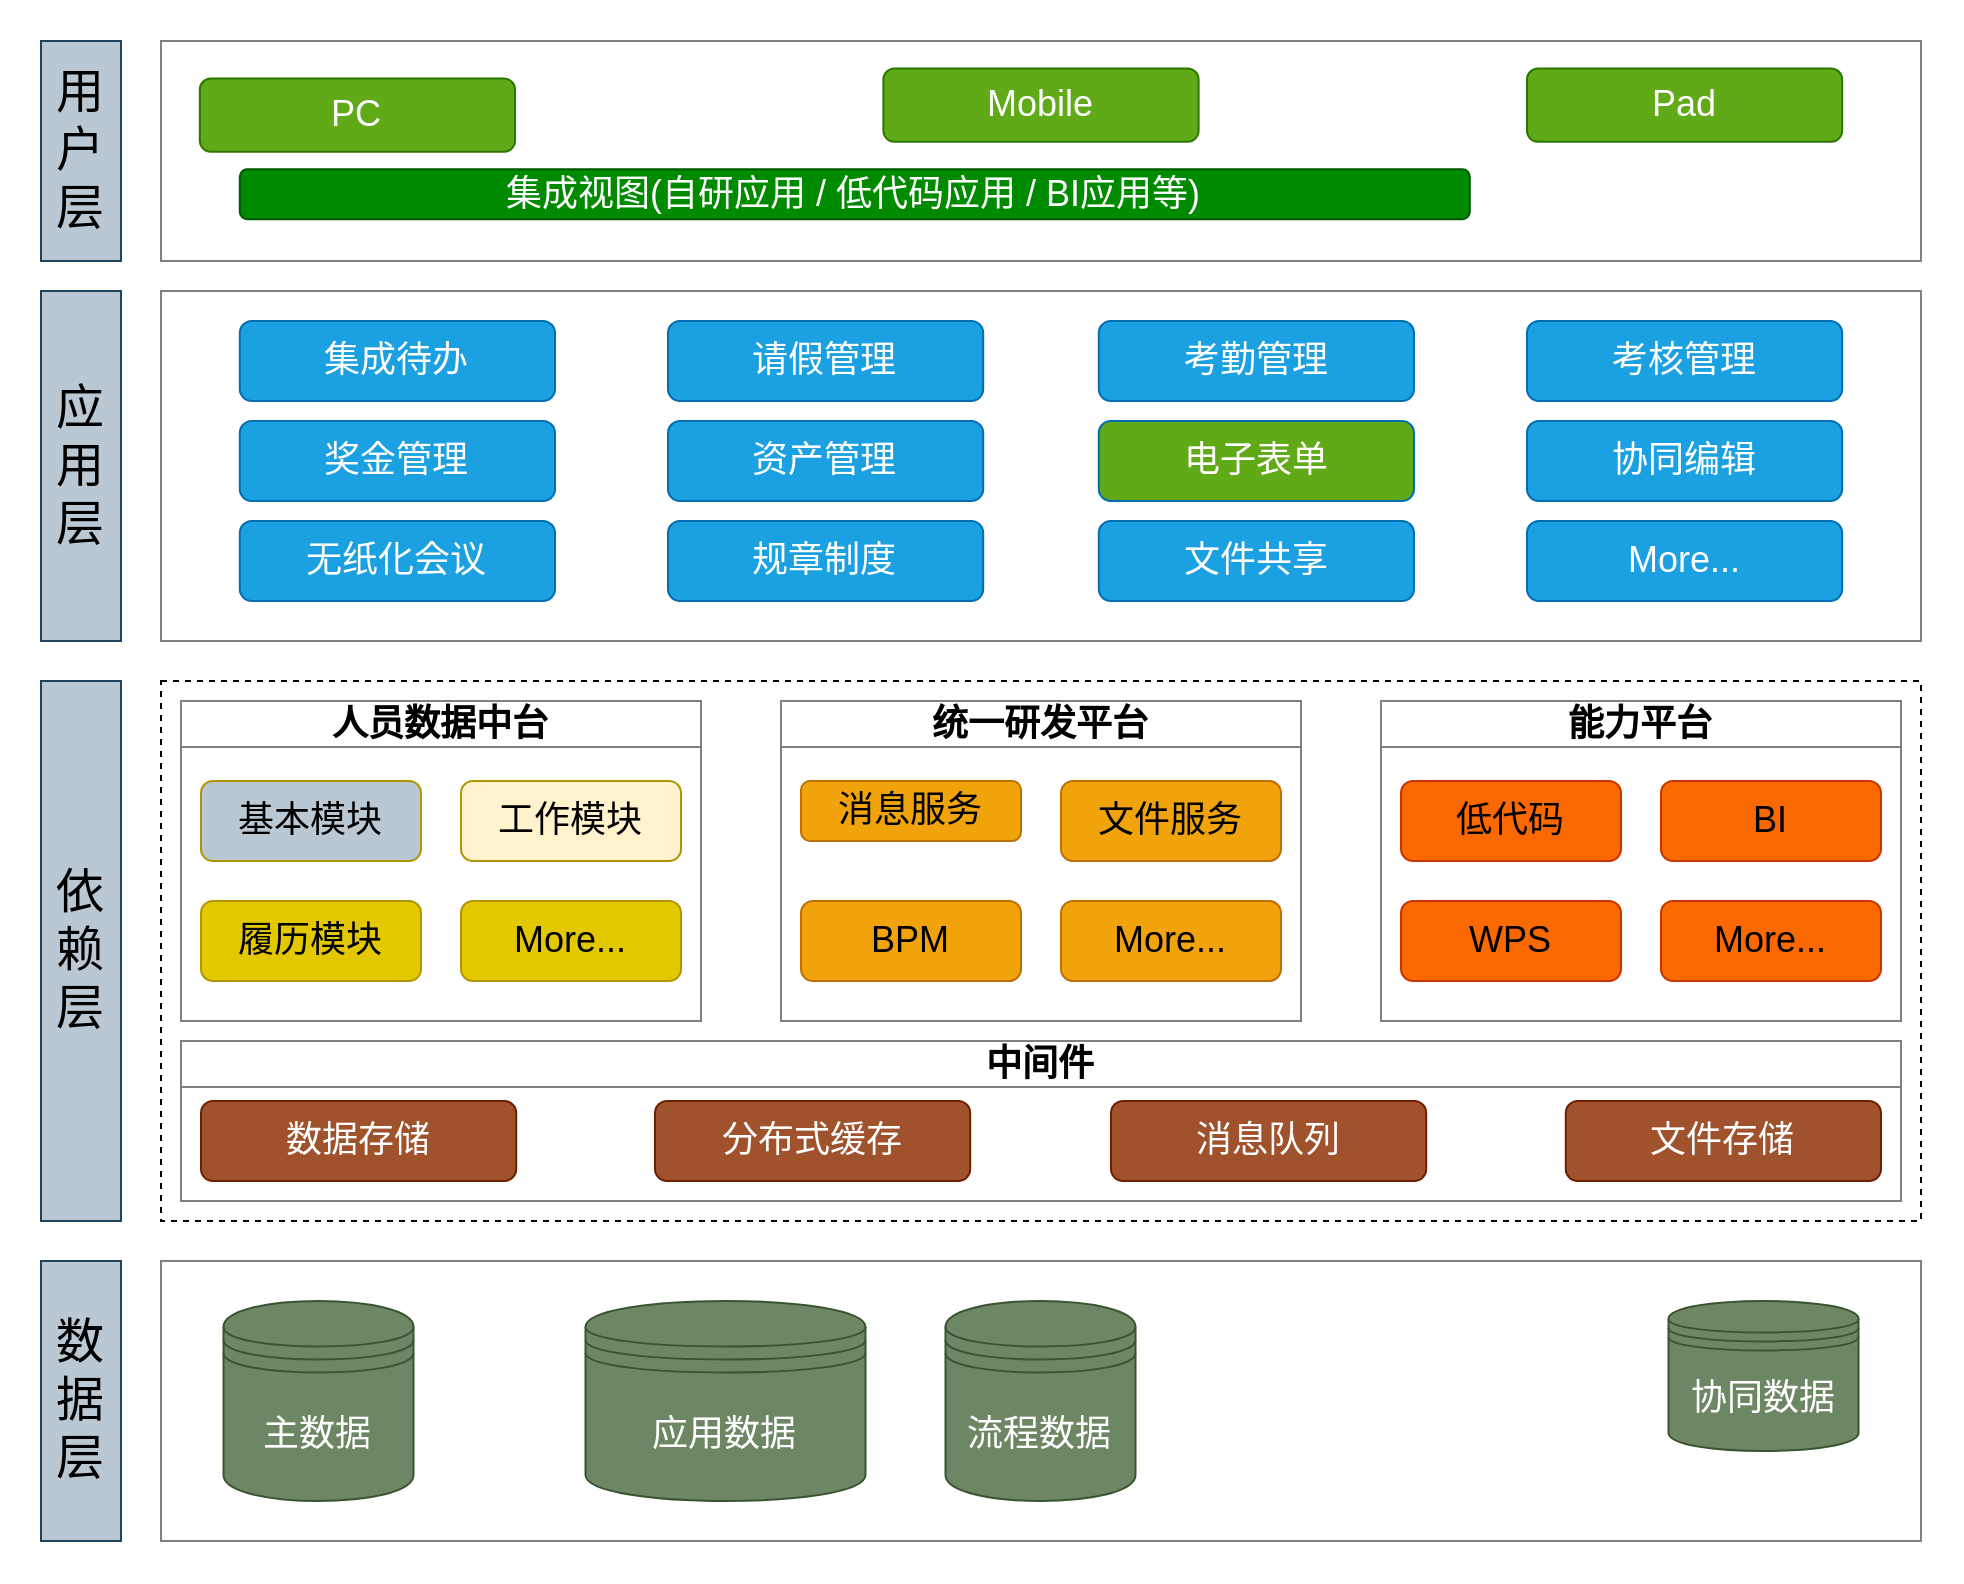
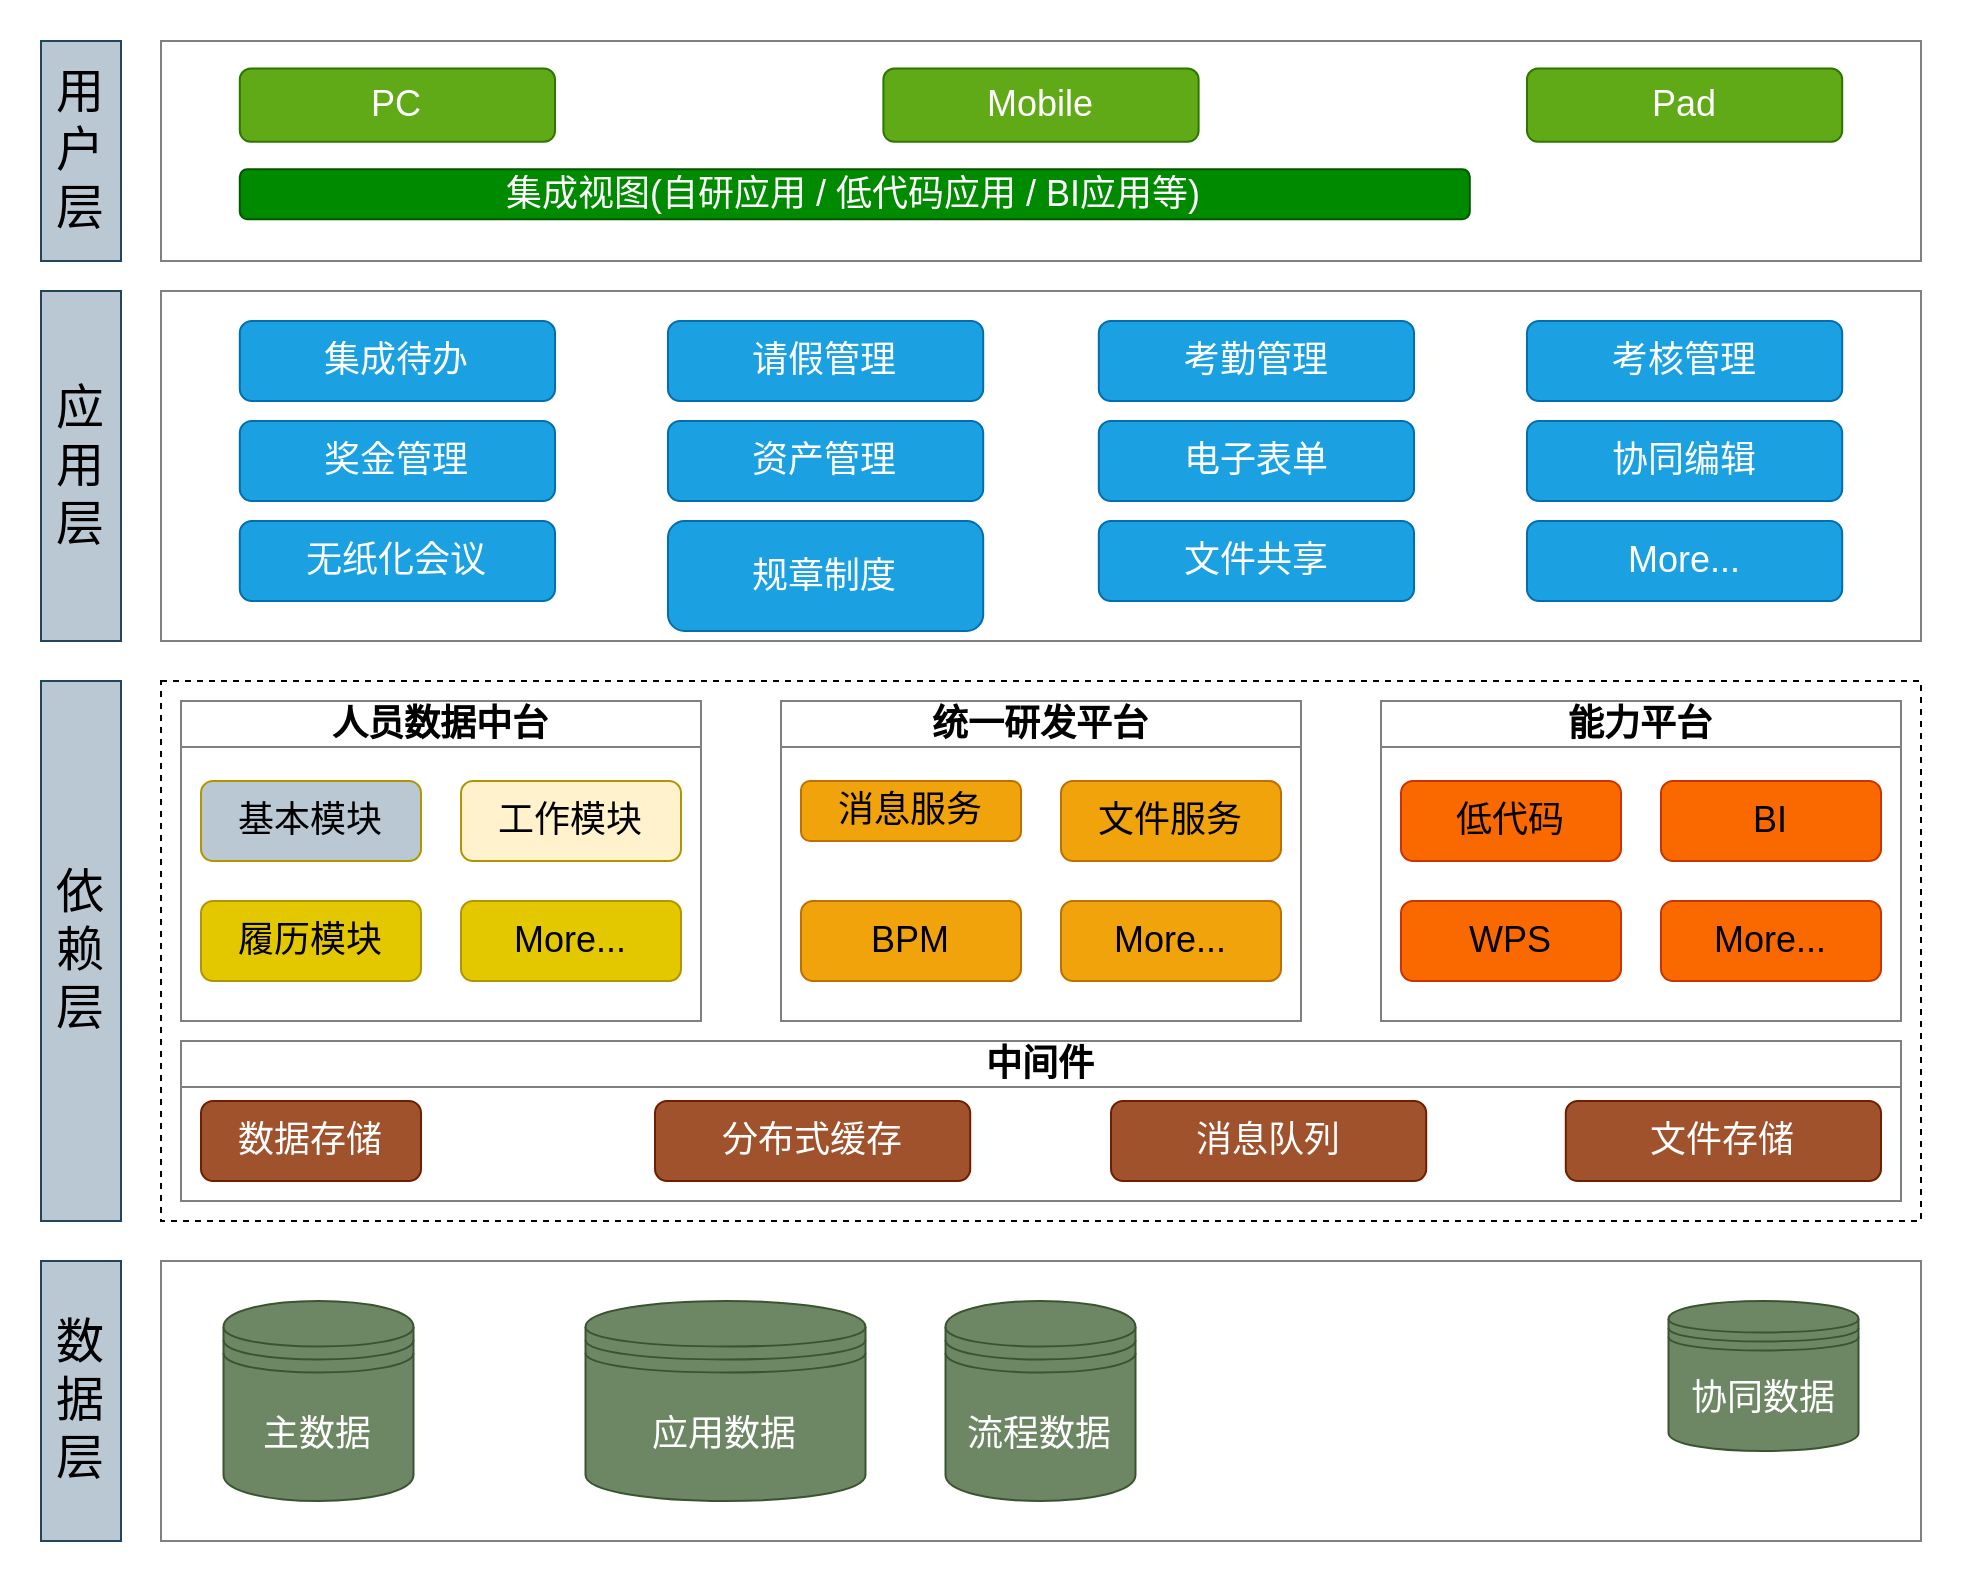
node "PC": moved (357, 115) -> (397, 105)
node "电子表单": fillcolor #60a917 -> #1ba1e2
node "规章制度": size 315x80 -> 315x110
node "数据存储": size 315x80 -> 220x80
